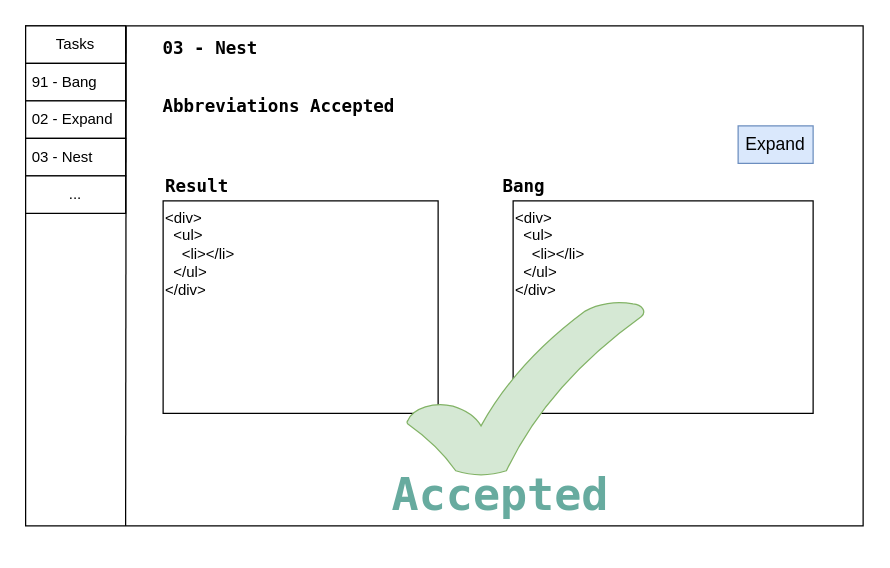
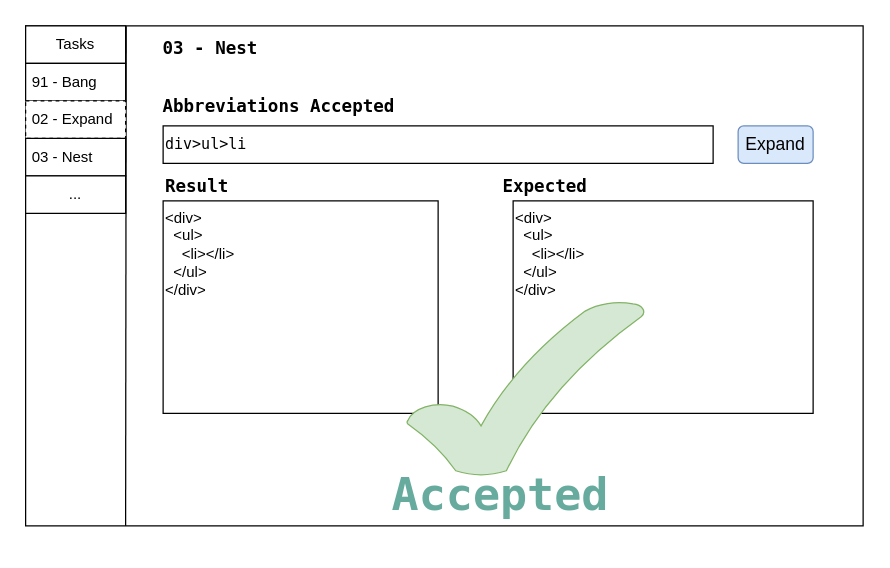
node "02 - Expand": style solid -> dashed
node "div>ul>li": added
node "Expand": shape rectangle -> rounded rectangle
node "Bang": label "Bang" -> "Expected"
